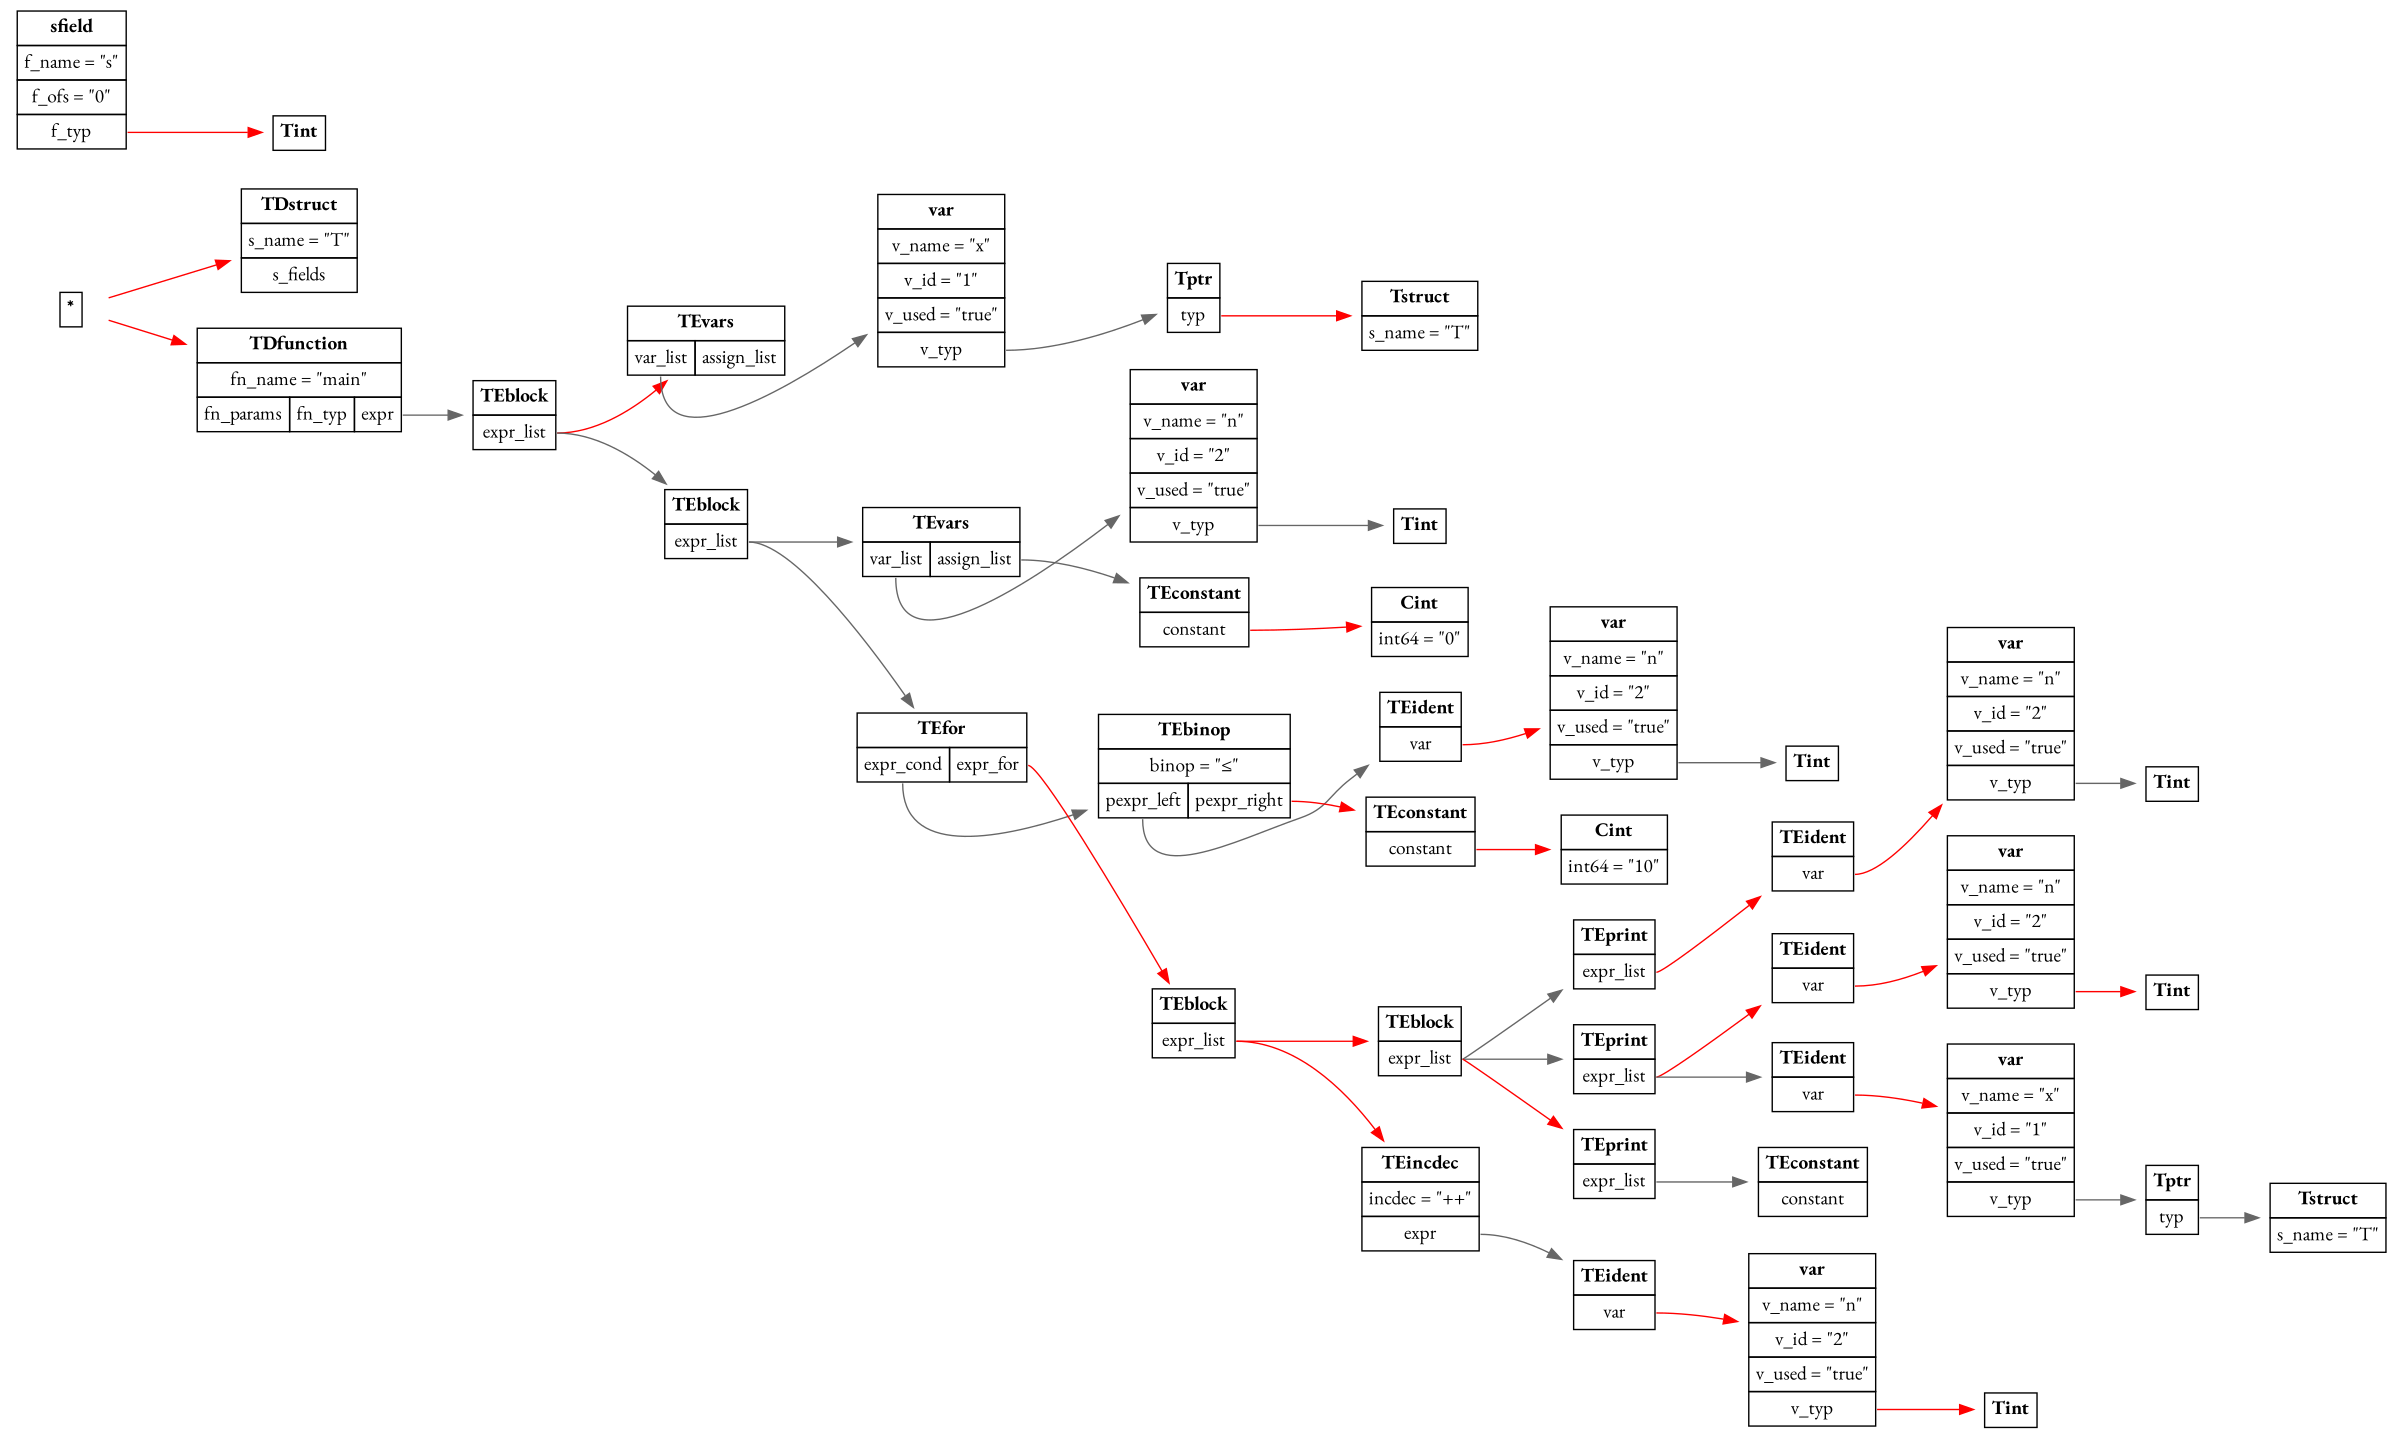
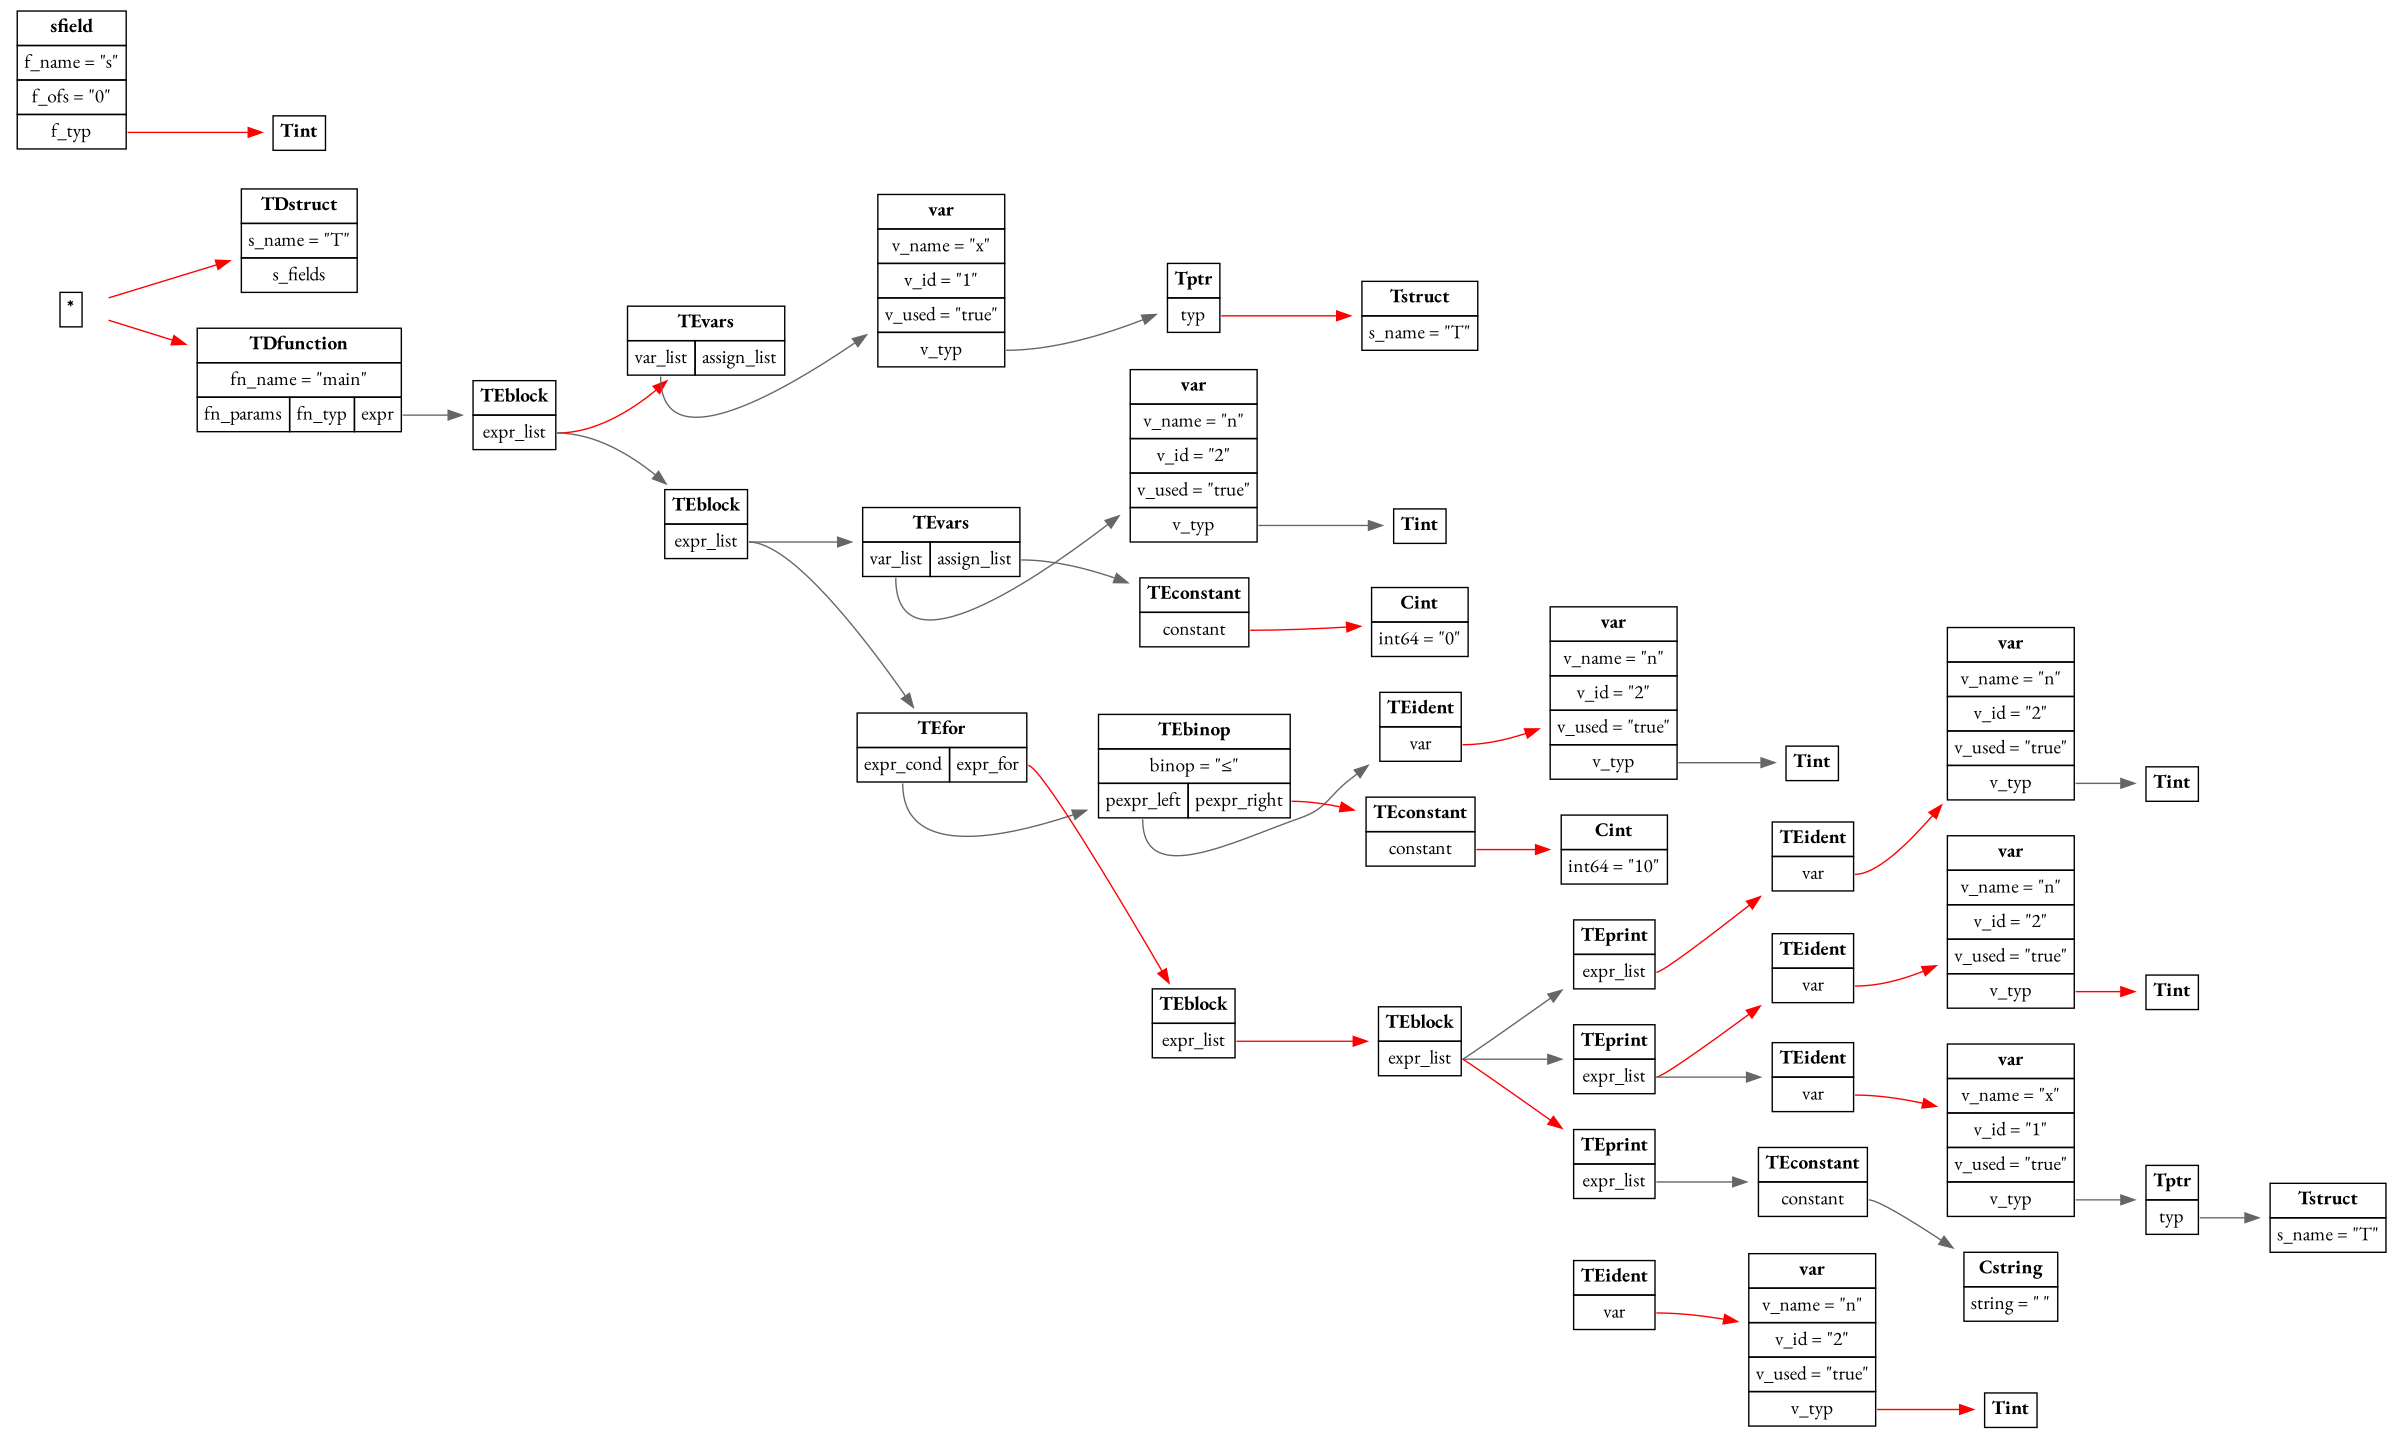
node "TEincdec": removed
node "Cstring": added
